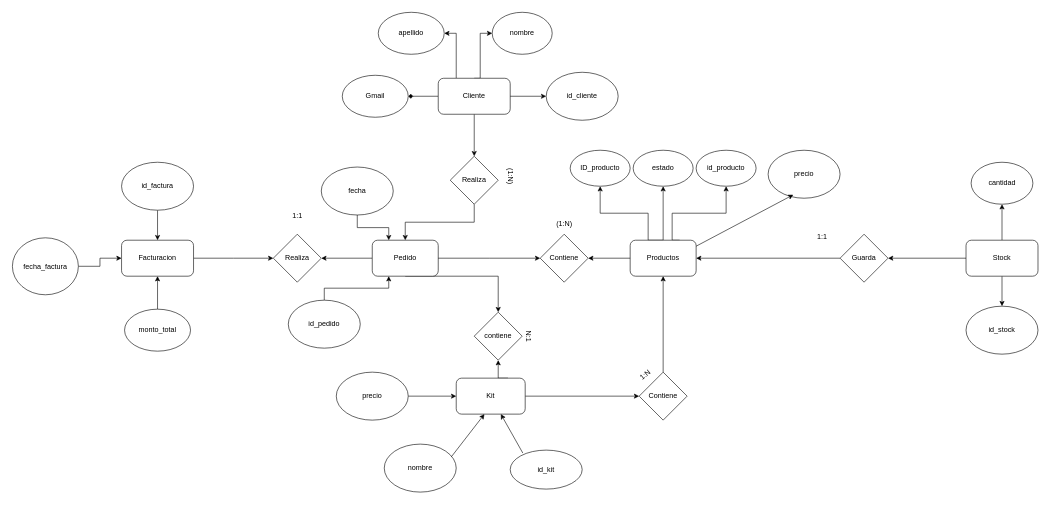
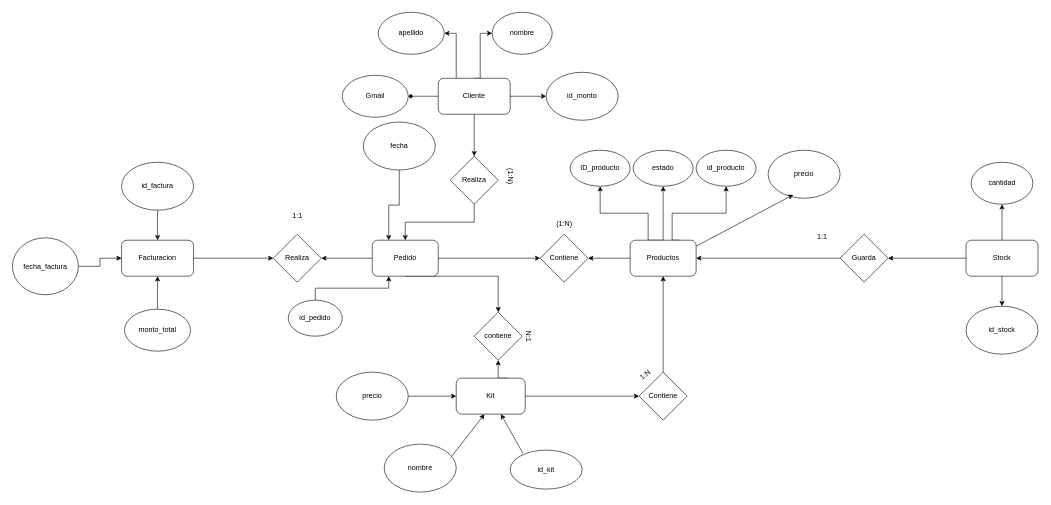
node "id_cliente": label "id_cliente" -> "id_monto"
node "fecha": moved (357, 191) -> (399, 146)
node "id_pedido": size 72x48 -> 54x36
